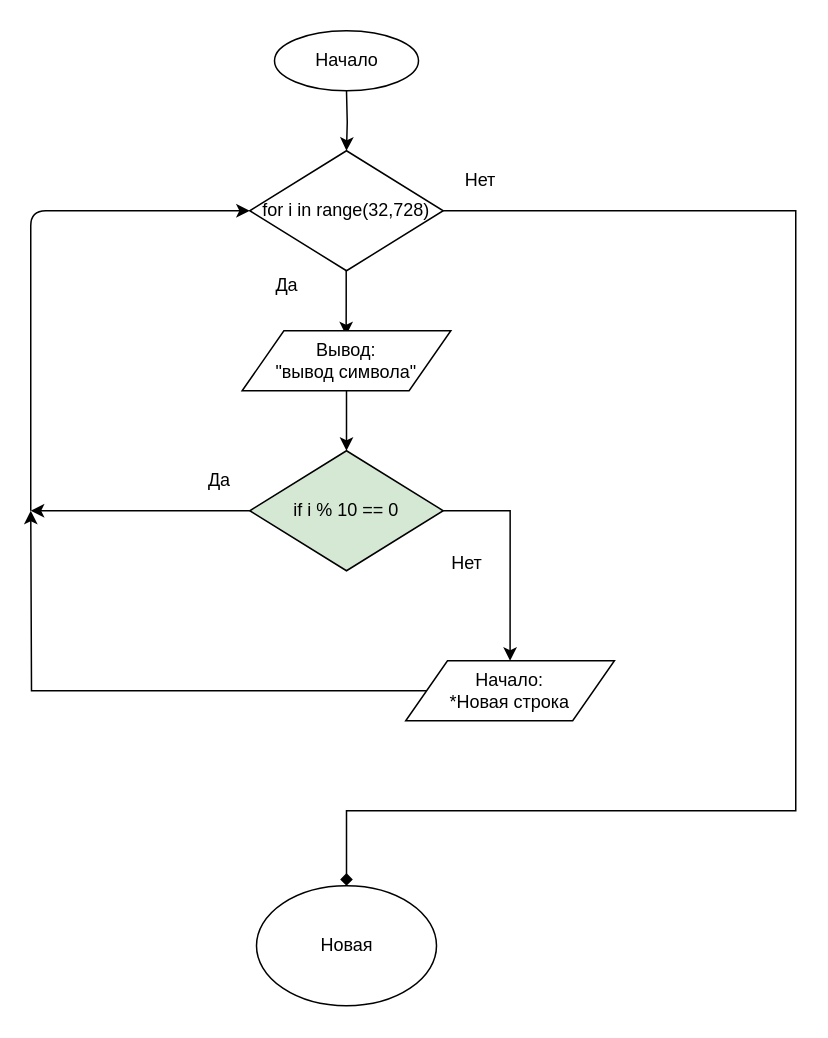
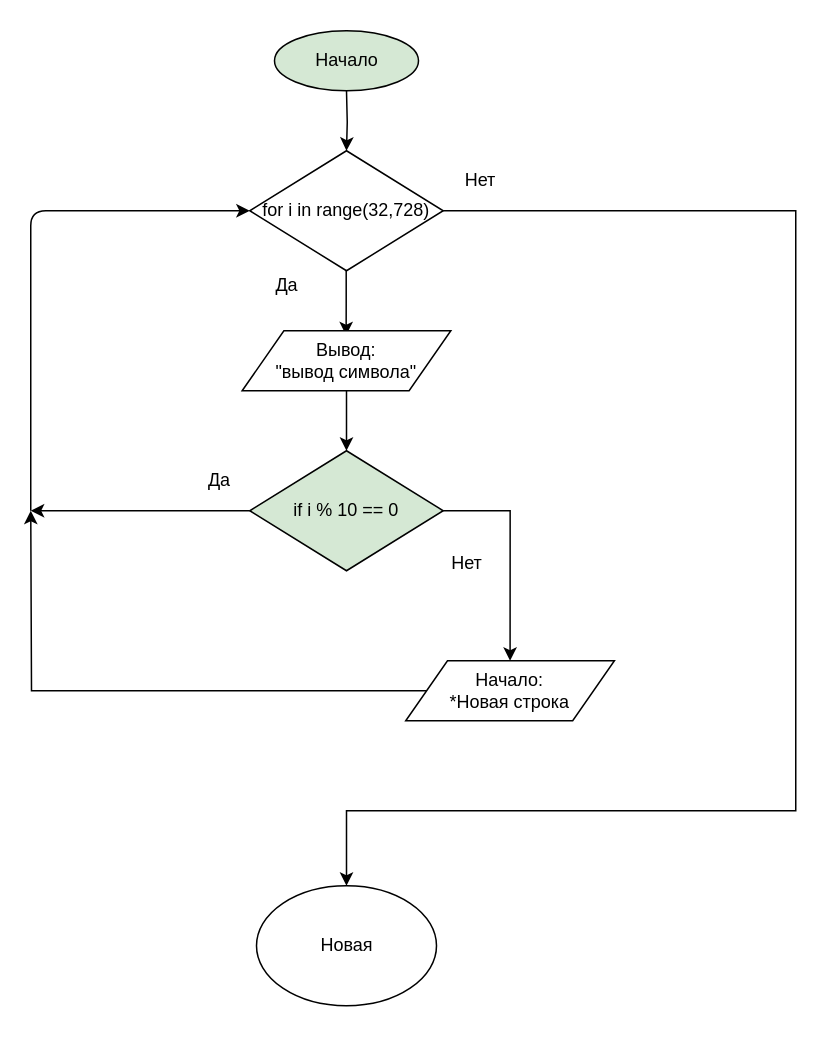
node "Начало": fillcolor #ffffff -> #d5e8d4
edge "for i in range(32,728)" -> "Новая": arrowhead diamond -> classic
